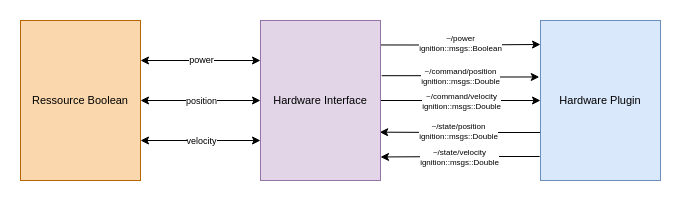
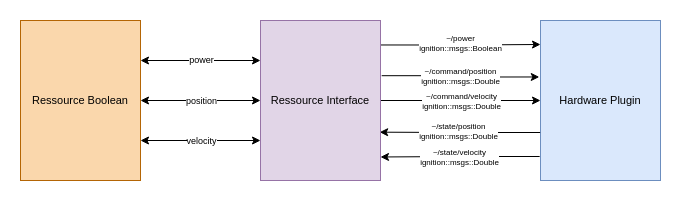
node "Hardware Interface": label "Hardware Interface" -> "Ressource Interface"
